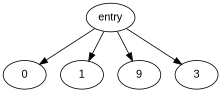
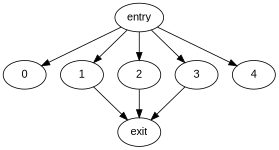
node "9": label "9" -> "2"
node "4": added
node "exit": added
